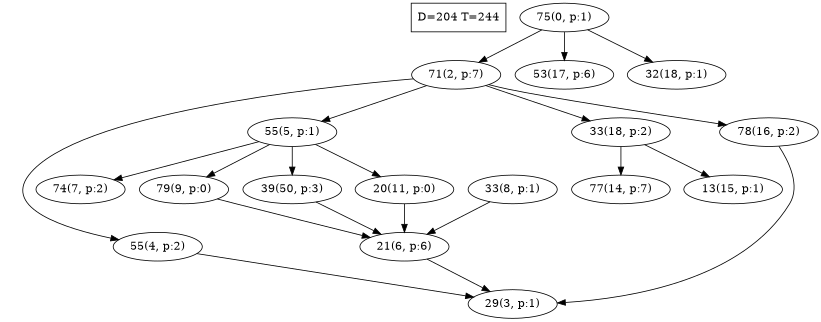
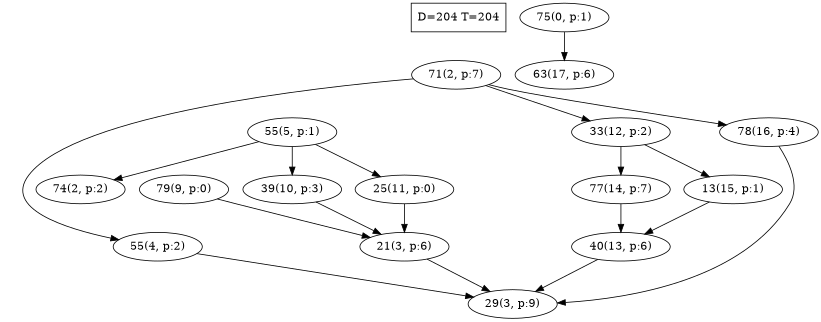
node "D=204 T=244": label "D=204 T=244" -> "D=204 T=204"
edge "75(0, p:1)" -> "71(2, p:7)": removed
node "53(17, p:6)": label "53(17, p:6)" -> "63(17, p:6)"
node "32(18, p:1)": removed
edge "71(2, p:7)" -> "55(5, p:1)": removed
node "33(18, p:2)": label "33(18, p:2)" -> "33(12, p:2)"
node "78(16, p:2)": label "78(16, p:2)" -> "78(16, p:4)"
edge "55(5, p:1)" -> "79(9, p:0)": removed
node "74(7, p:2)": label "74(7, p:2)" -> "74(2, p:2)"
node "39(50, p:3)": label "39(50, p:3)" -> "39(10, p:3)"
node "20(11, p:0)": label "20(11, p:0)" -> "25(11, p:0)"
node "33(8, p:1)": removed
node "21(6, p:6)": label "21(6, p:6)" -> "21(3, p:6)"
node "40(13, p:6)": added
node "29(3, p:1)": label "29(3, p:1)" -> "29(3, p:9)"
